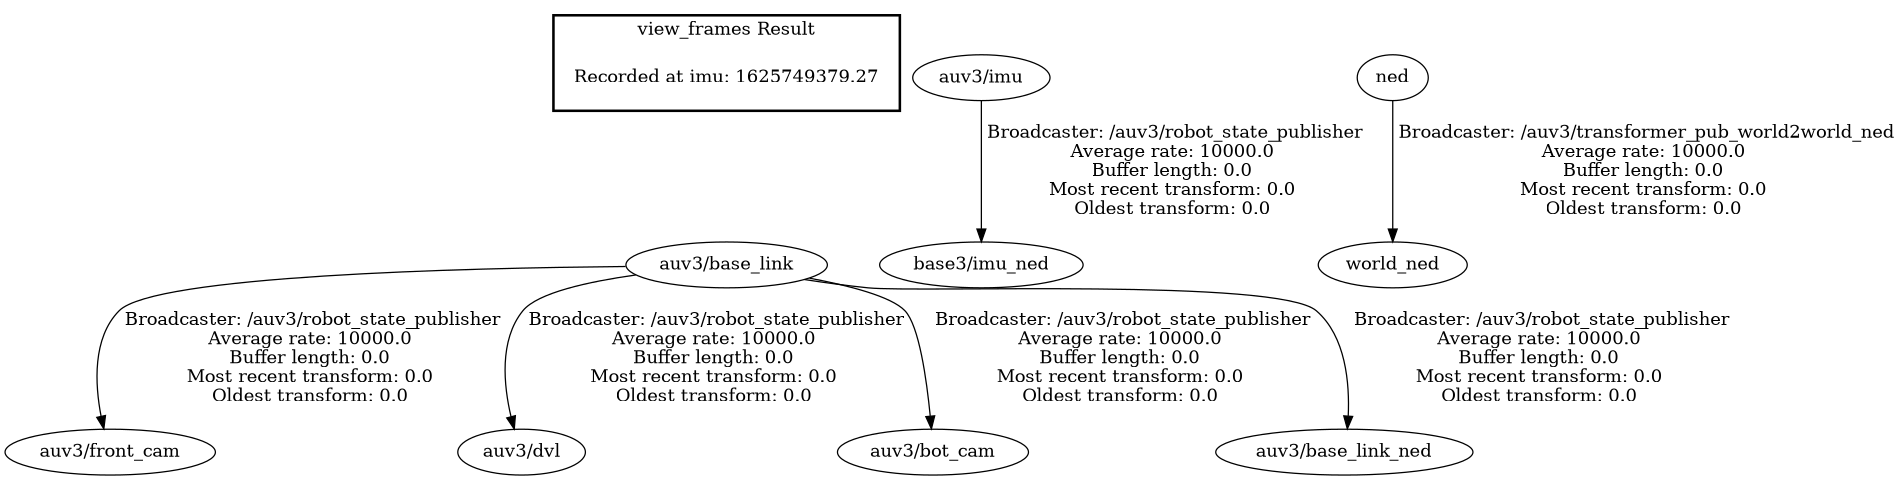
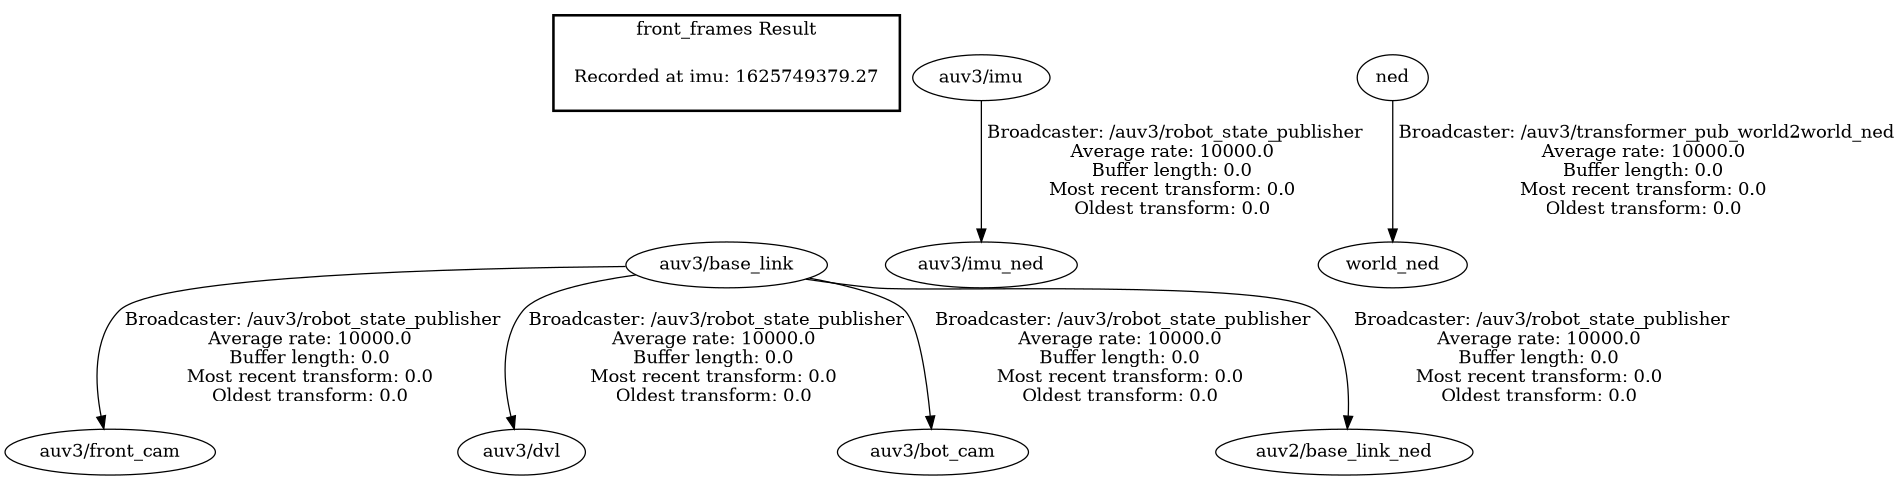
cluster "view_frames Result": label "view_frames Result" -> "front_frames Result"
node "base3/imu_ned": label "base3/imu_ned" -> "auv3/imu_ned"
node "auv3/base_link_ned": label "auv3/base_link_ned" -> "auv2/base_link_ned"
